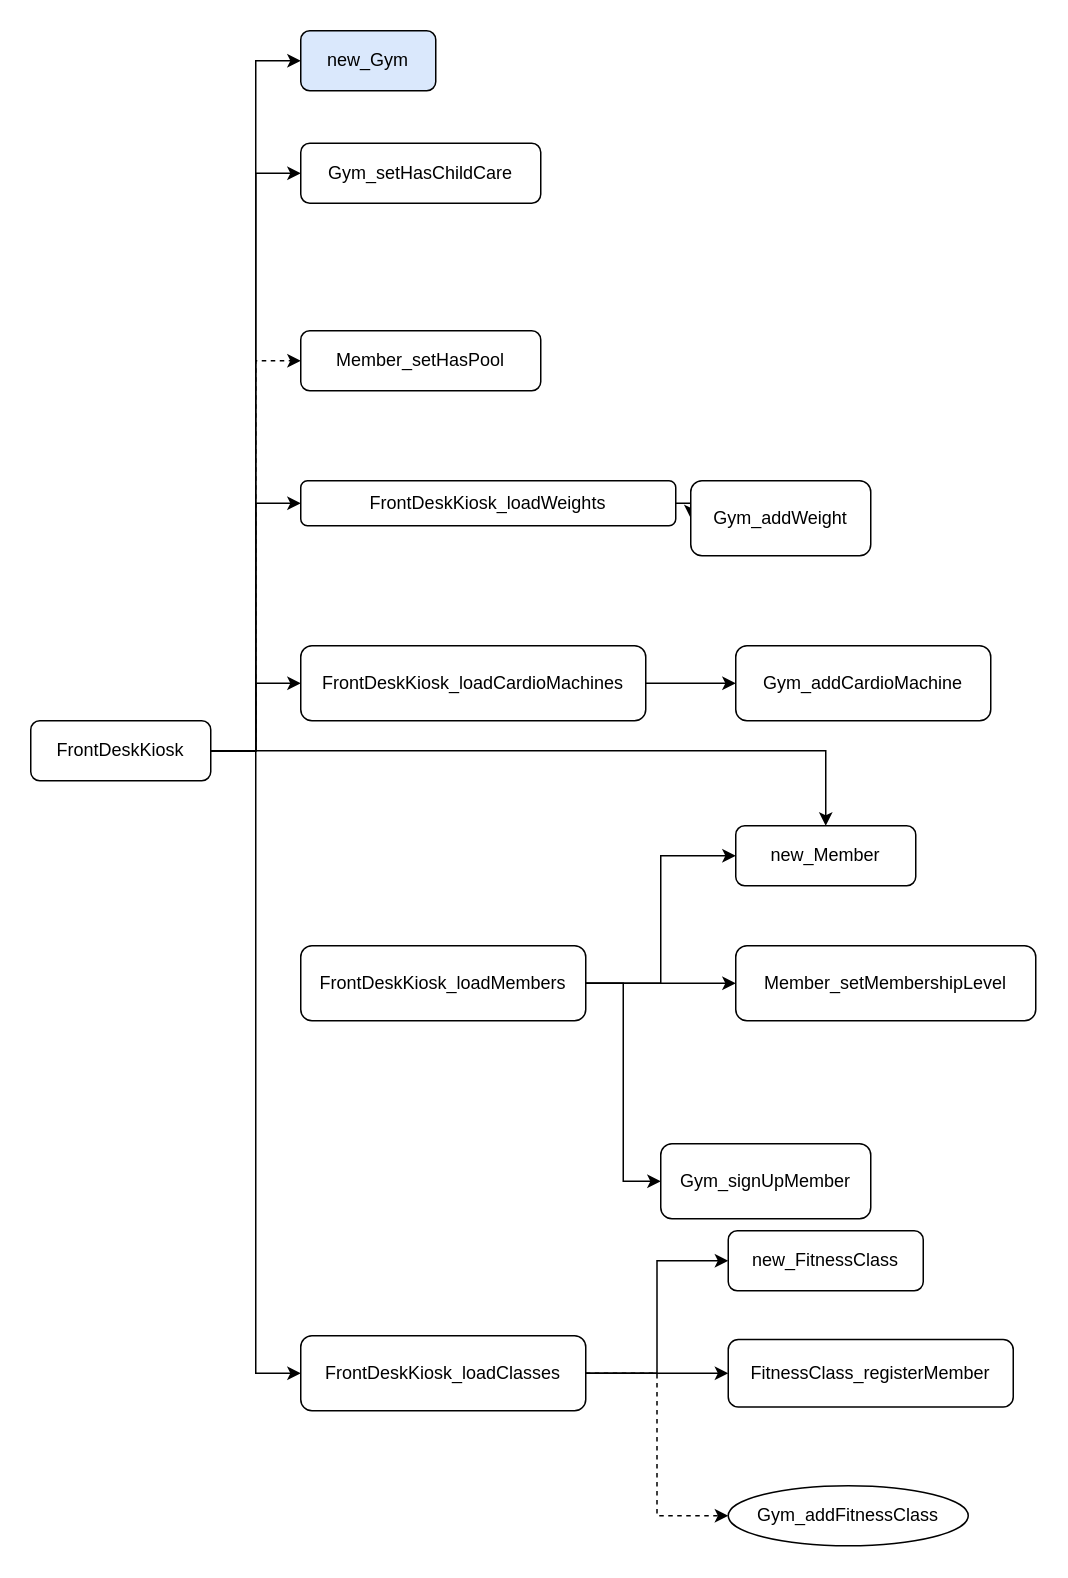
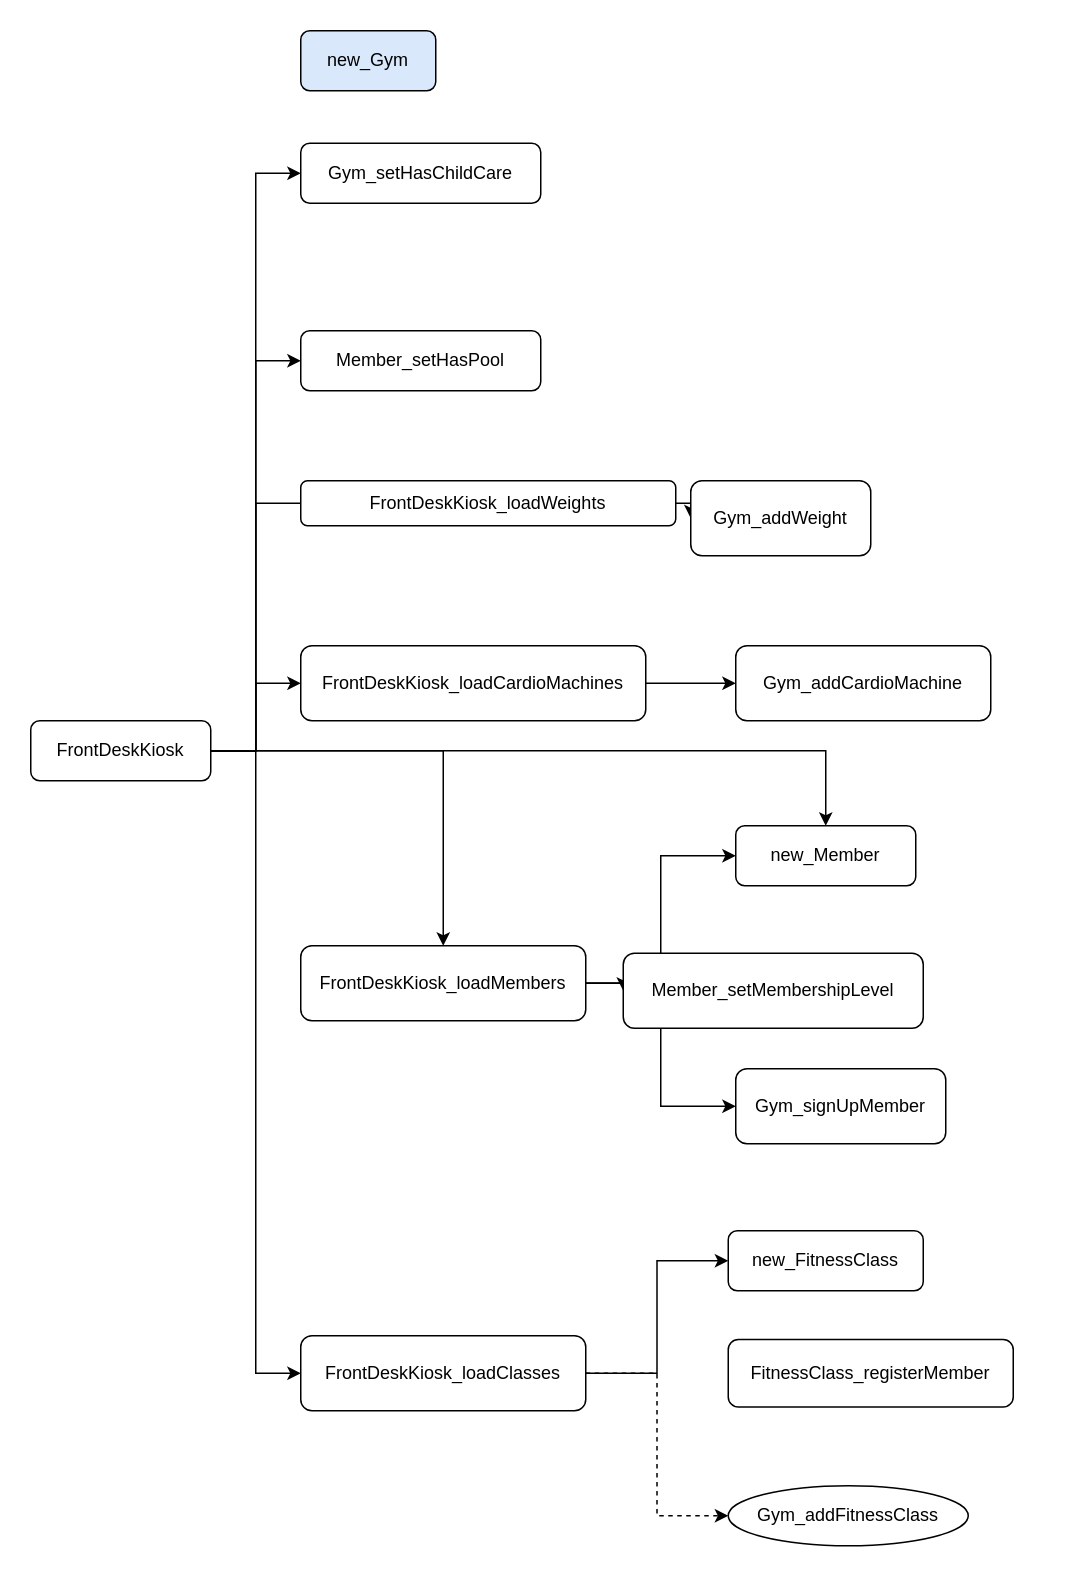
edge "FrontDeskKiosk" -> "new_Gym": now "FrontDeskKiosk" -> "FrontDeskKiosk_loadMembers"
edge "FrontDeskKiosk" -> "Member_setHasPool": style dashed -> solid
edge "FrontDeskKiosk" -> "FrontDeskKiosk_loadWeights": arrowhead classic -> none
node "Member_setMembershipLevel": moved (886, 983) -> (773, 991)
node "Gym_signUpMember": moved (766, 1181) -> (841, 1106)
edge "FrontDeskKiosk_loadClasses" -> "FitnessClass_registerMember": removed
